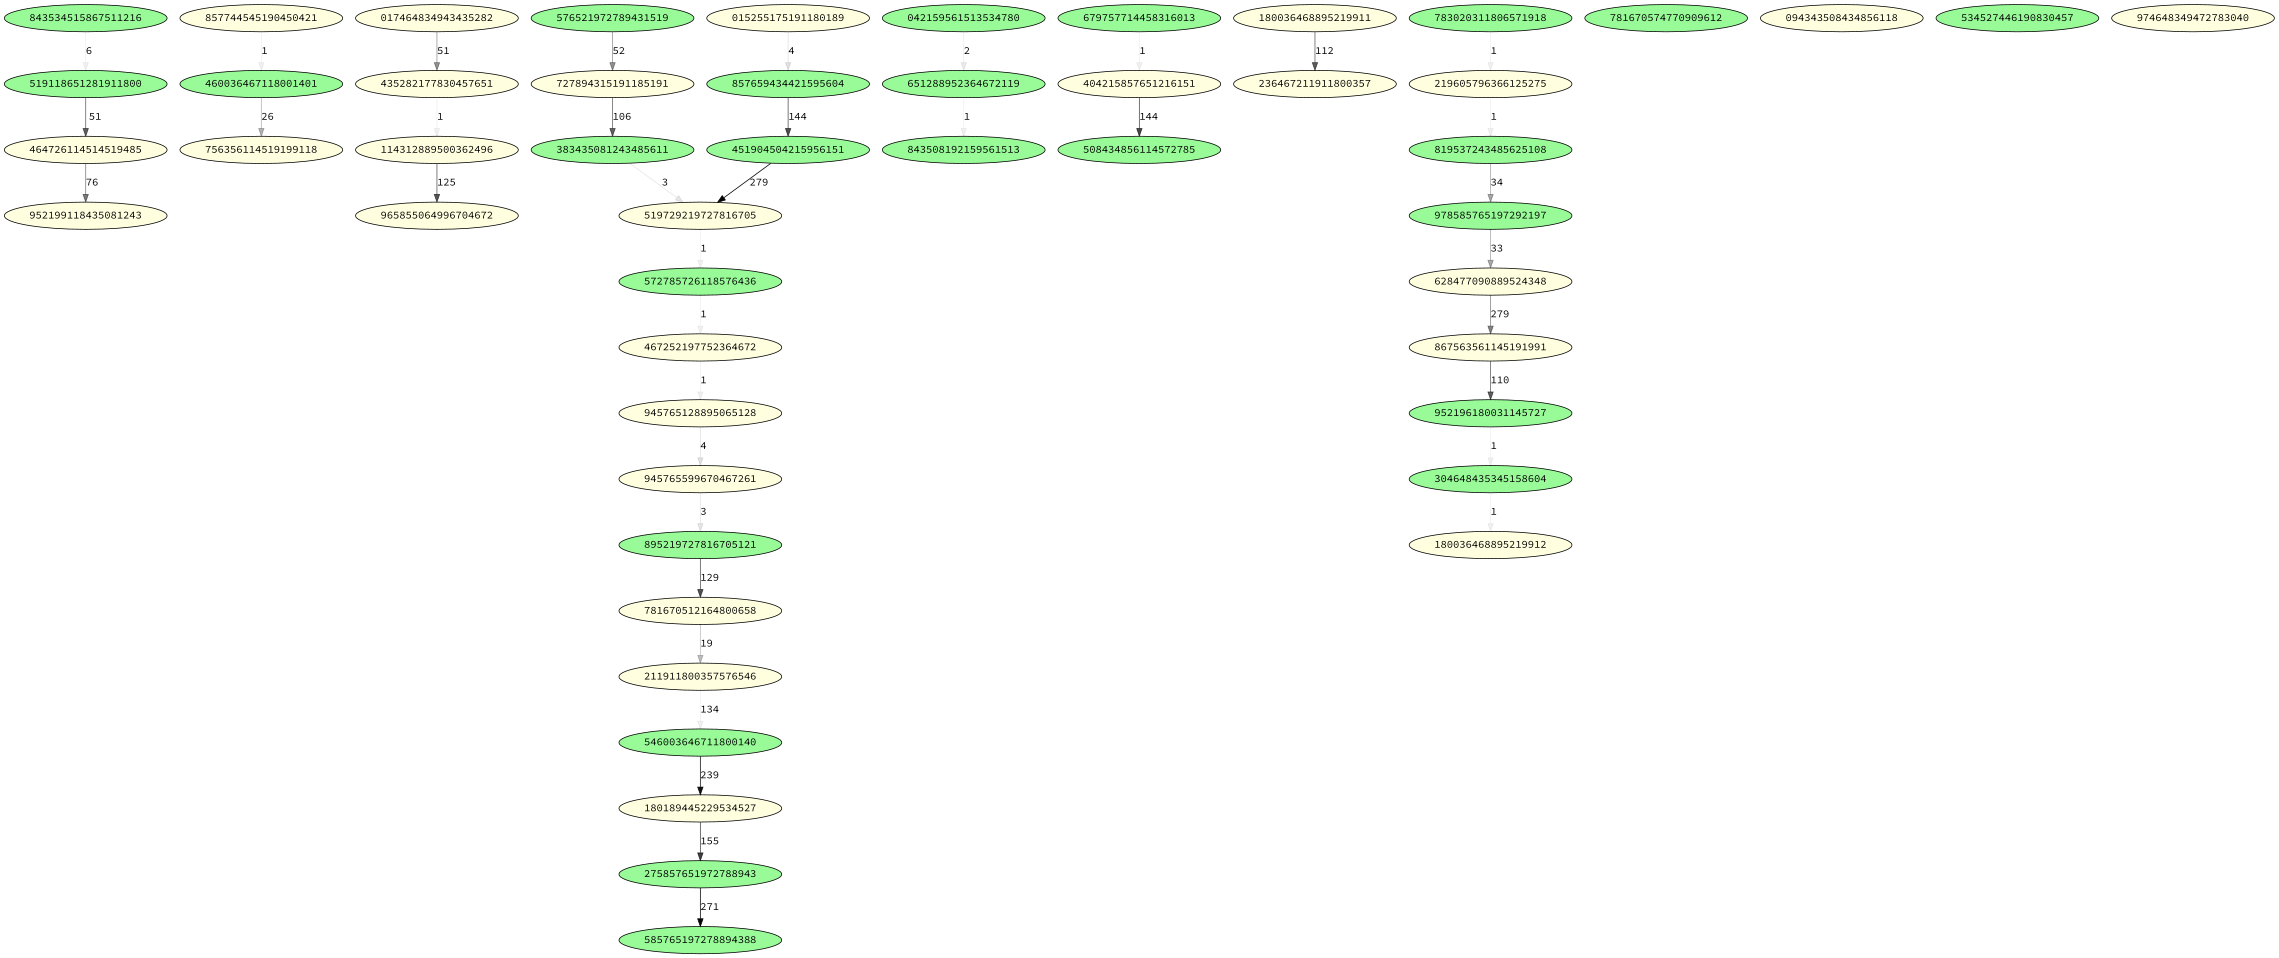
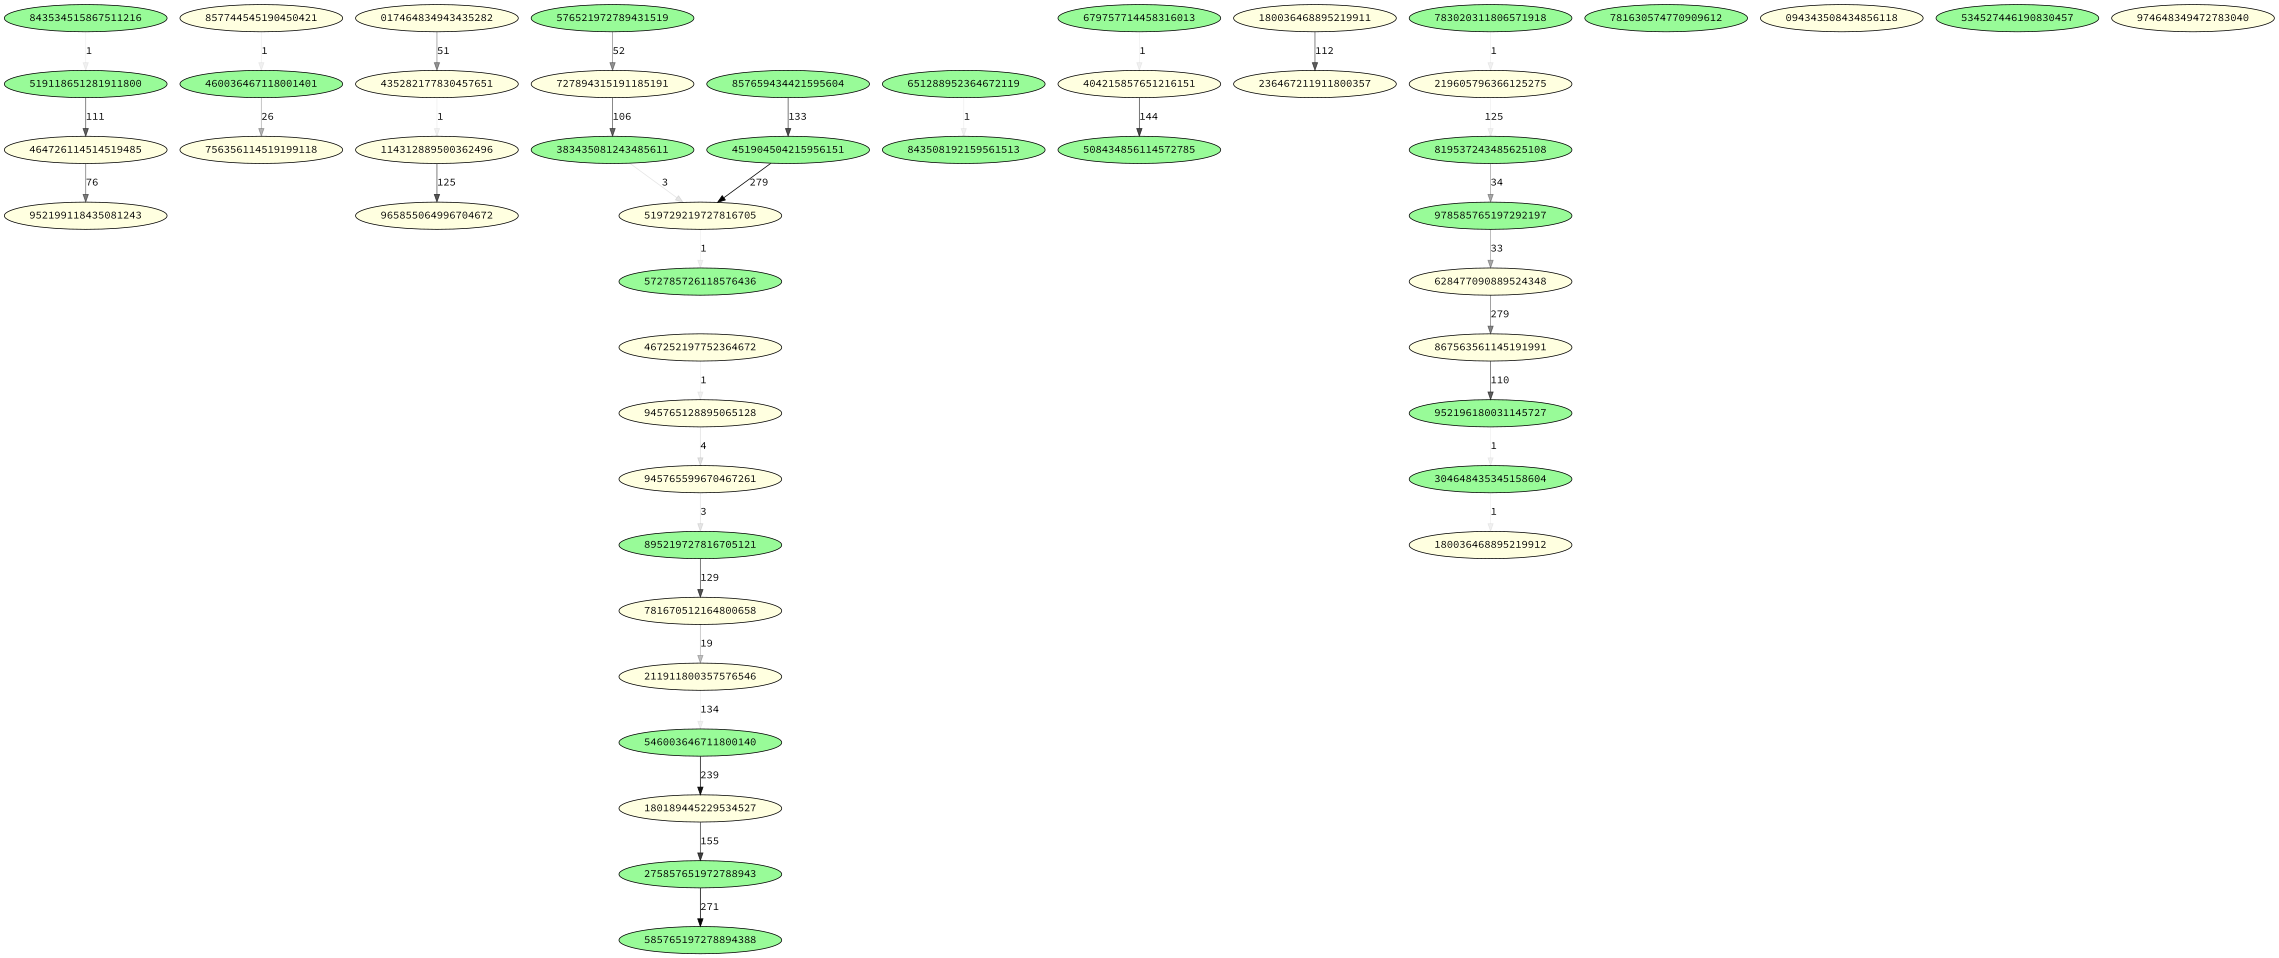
node "015255175191180189": removed
node "042159561513534780": removed
node "781670574770909612": label "781670574770909612" -> "781630574770909612"
edge "843534515867511216" -> "519118651281911800": label "6" -> "1"
edge "519118651281911800" -> "464726114514519485": label "51" -> "111"
edge "857659434421595604" -> "451904504215956151": label "144" -> "133"
edge "219605796366125275" -> "819537243485625108": label "1" -> "125"
edge "572785726118576436" -> "467252197752364672": removed, label "1"
